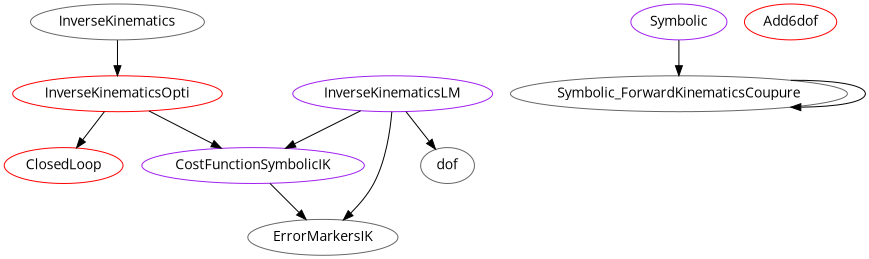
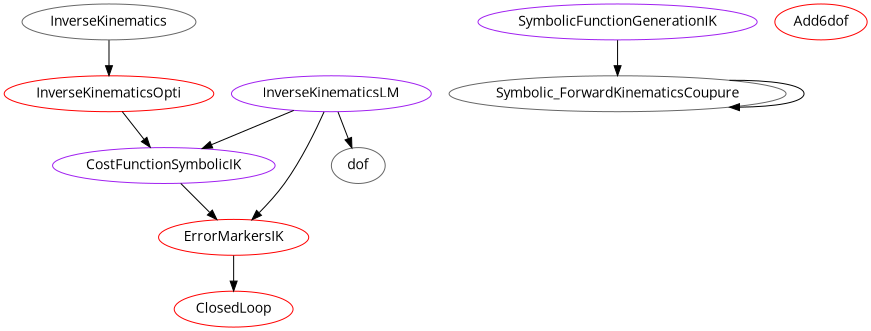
node "Symbolic": label "Symbolic" -> "SymbolicFunctionGenerationIK"
edge "InverseKinematicsOpti" -> "ClosedLoop": now "ErrorMarkersIK" -> "ClosedLoop"
node "ErrorMarkersIK": color gray40 -> red
